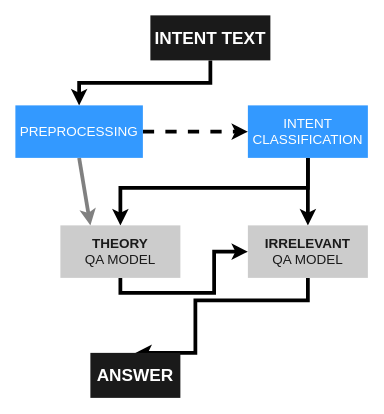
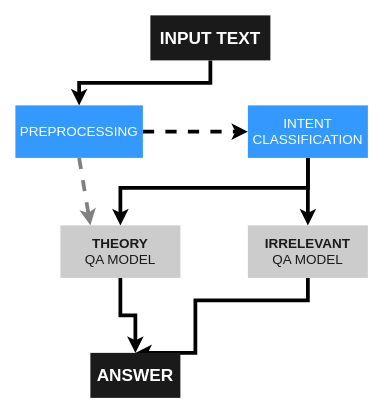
node "INTENT TEXT": label "INTENT TEXT" -> "INPUT TEXT"
edge "PREPROCESSING" -> "THEORY QA MODEL": style solid -> dashed
edge "THEORY QA MODEL" -> "IRRELEVANT QA MODEL": now "THEORY QA MODEL" -> "ANSWER"
